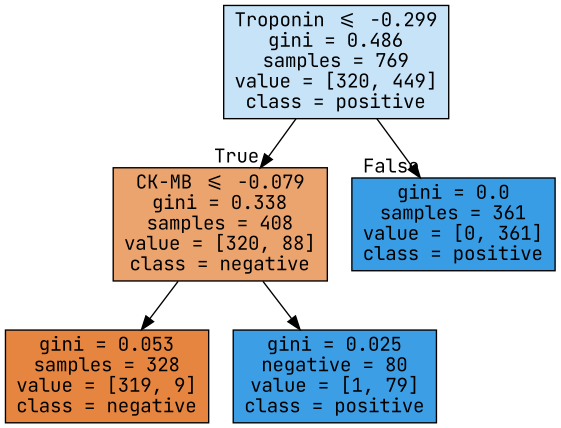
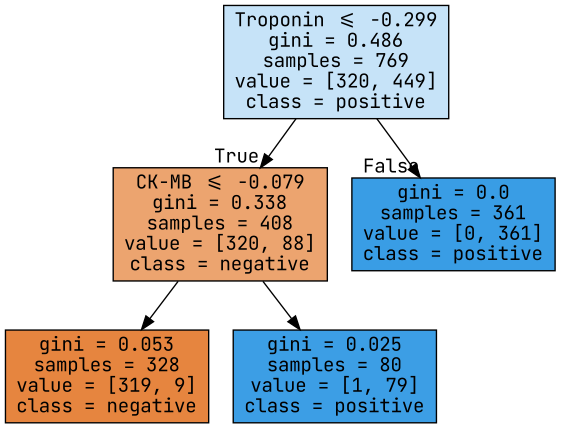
node "gini = 0.025 negative = 80 value = [1, 79] class = positive": label "gini = 0.025 negative = 80 value = [1, 79] class = positive" -> "gini = 0.025 samples = 80 value = [1, 79] class = positive"
